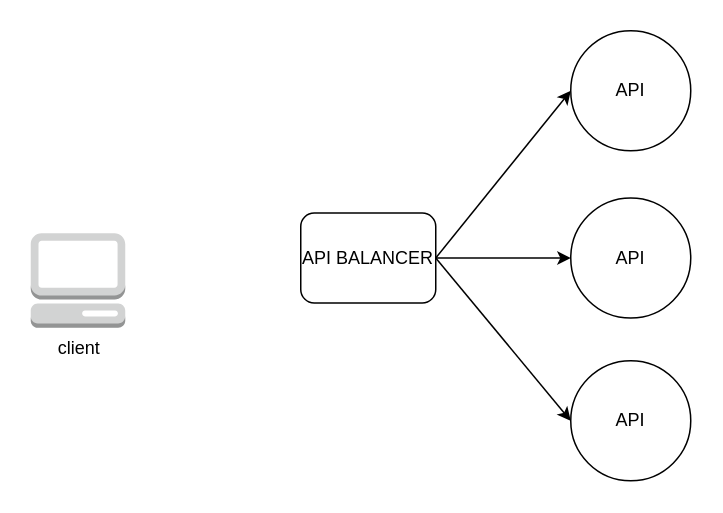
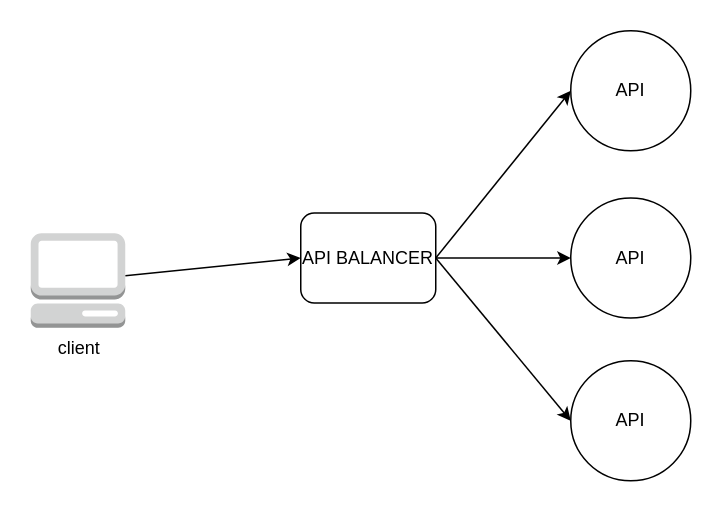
edge "client" -> "API BALANCER": added
